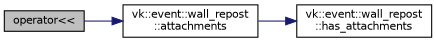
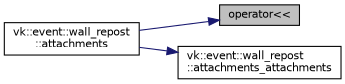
edge "operator<<" -> "vk::event::wall_repost ::attachments": reversed
node "vk::event::wall_repost ::has_attachments": label "vk::event::wall_repost ::has_attachments" -> "vk::event::wall_repost ::attachments_attachments"
